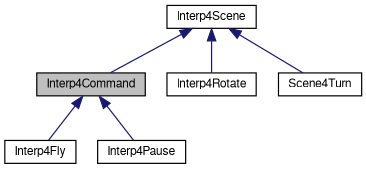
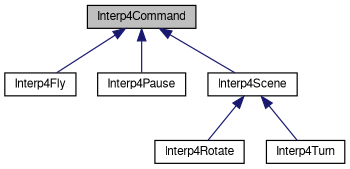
edge "Interp4Command" -> "Interp4Scene": reversed
node "Scene4Turn": label "Scene4Turn" -> "Interp4Turn"
